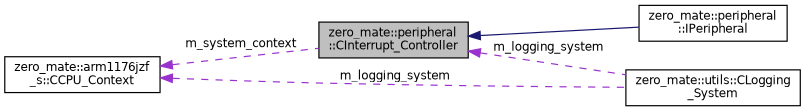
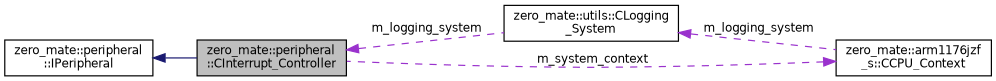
edge "zero_mate::peripheral ::IPeripheral" -> "zero_mate::peripheral ::CInterrupt_Controller": reversed
edge "zero_mate::utils::CLogging _System" -> "zero_mate::arm1176jzf _s::CCPU_Context": reversed
